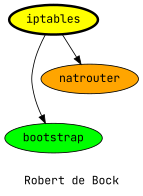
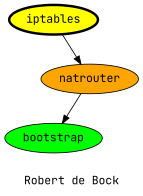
edge "iptables" -> "bootstrap": now "natrouter" -> "bootstrap"
